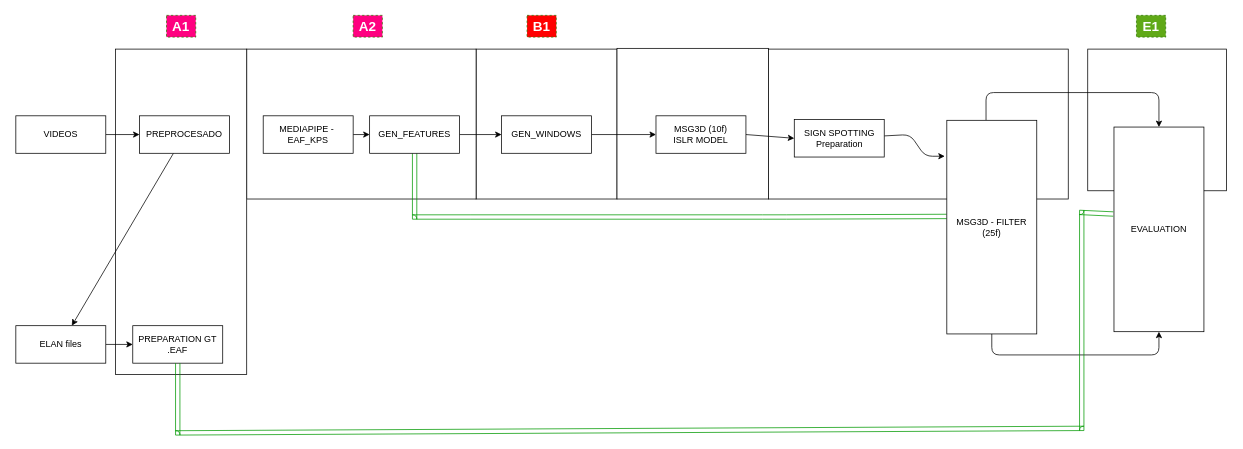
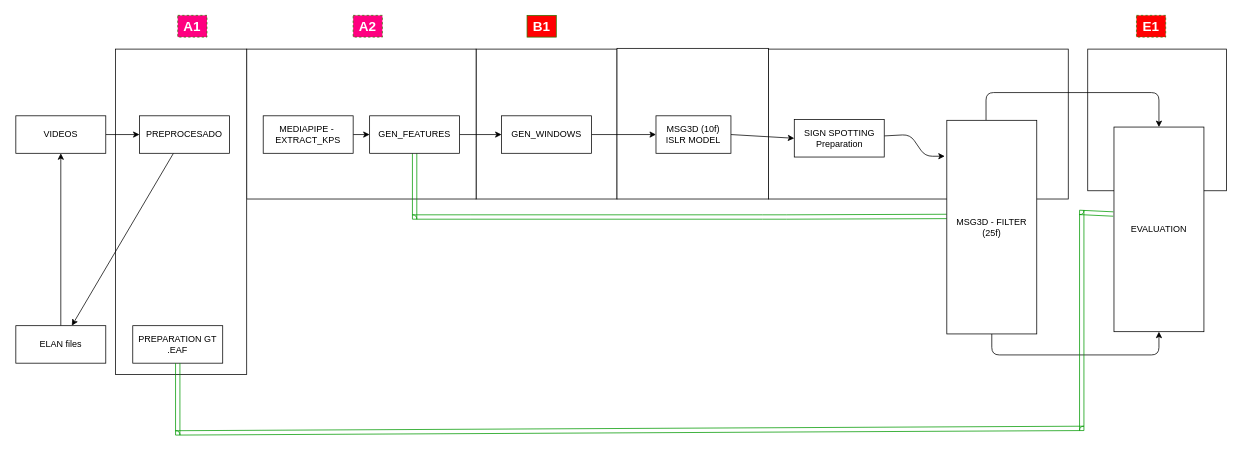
node "A1": moved (181, 26) -> (192, 26)
node "B1": style dashed -> solid
node "E1": fillcolor #60a917 -> #ff0000
node "MEDIAPIPE - EAF_KPS": label "MEDIAPIPE - EAF_KPS" -> "MEDIAPIPE - EXTRACT_KPS"
node "MSG3D (10f) ISLR MODEL": size 90x38 -> 75x38
edge "ELAN files" -> "PREPARATION GT .EAF": now "ELAN files" -> "VIDEOS"
